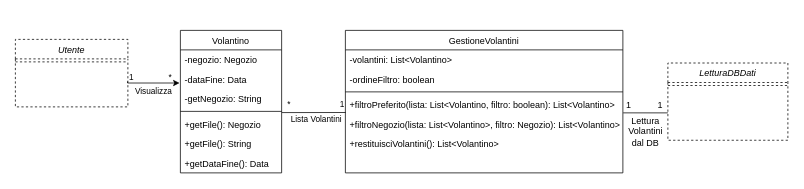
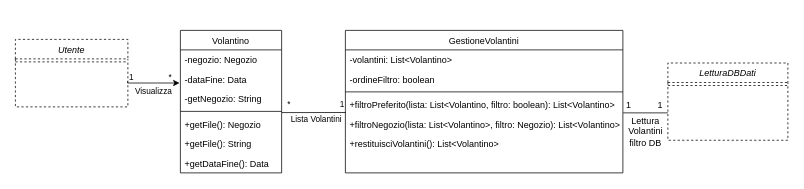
node "Lettura Volantini dal DB": label "Lettura Volantini dal DB" -> "Lettura Volantini filtro DB"
